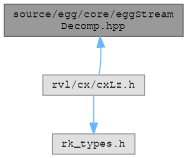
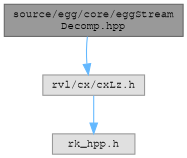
edge "rvl/cx/cxLz.h" -> "source/egg/core/eggStream Decomp.hpp": reversed
node "rk_types.h": label "rk_types.h" -> "rk_hpp.h"
